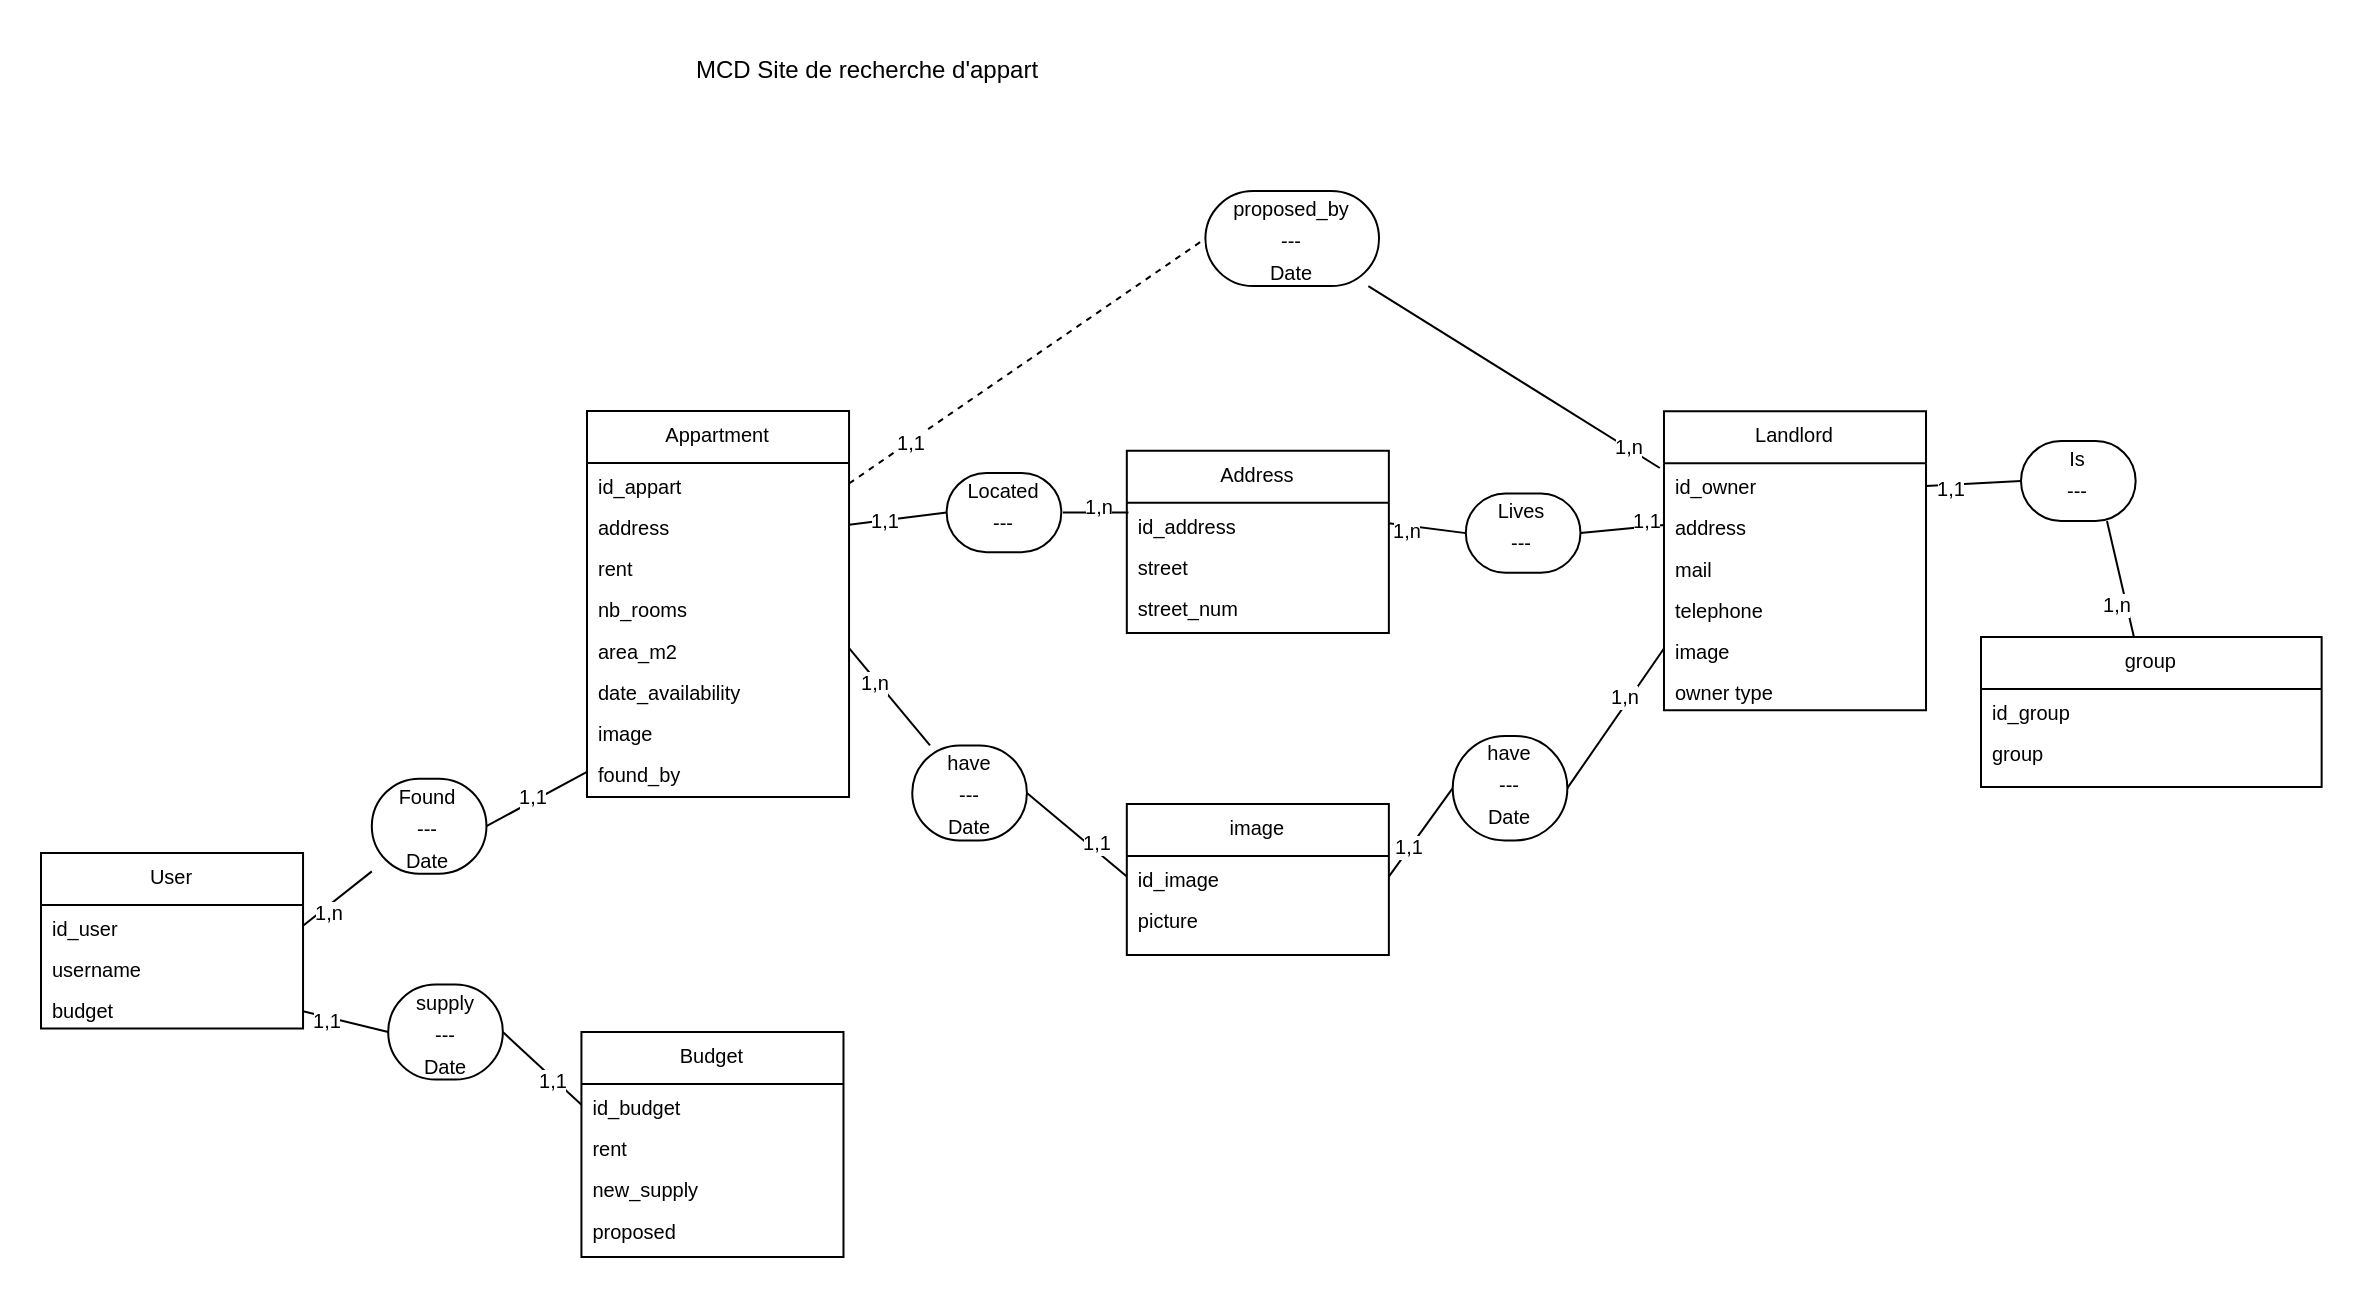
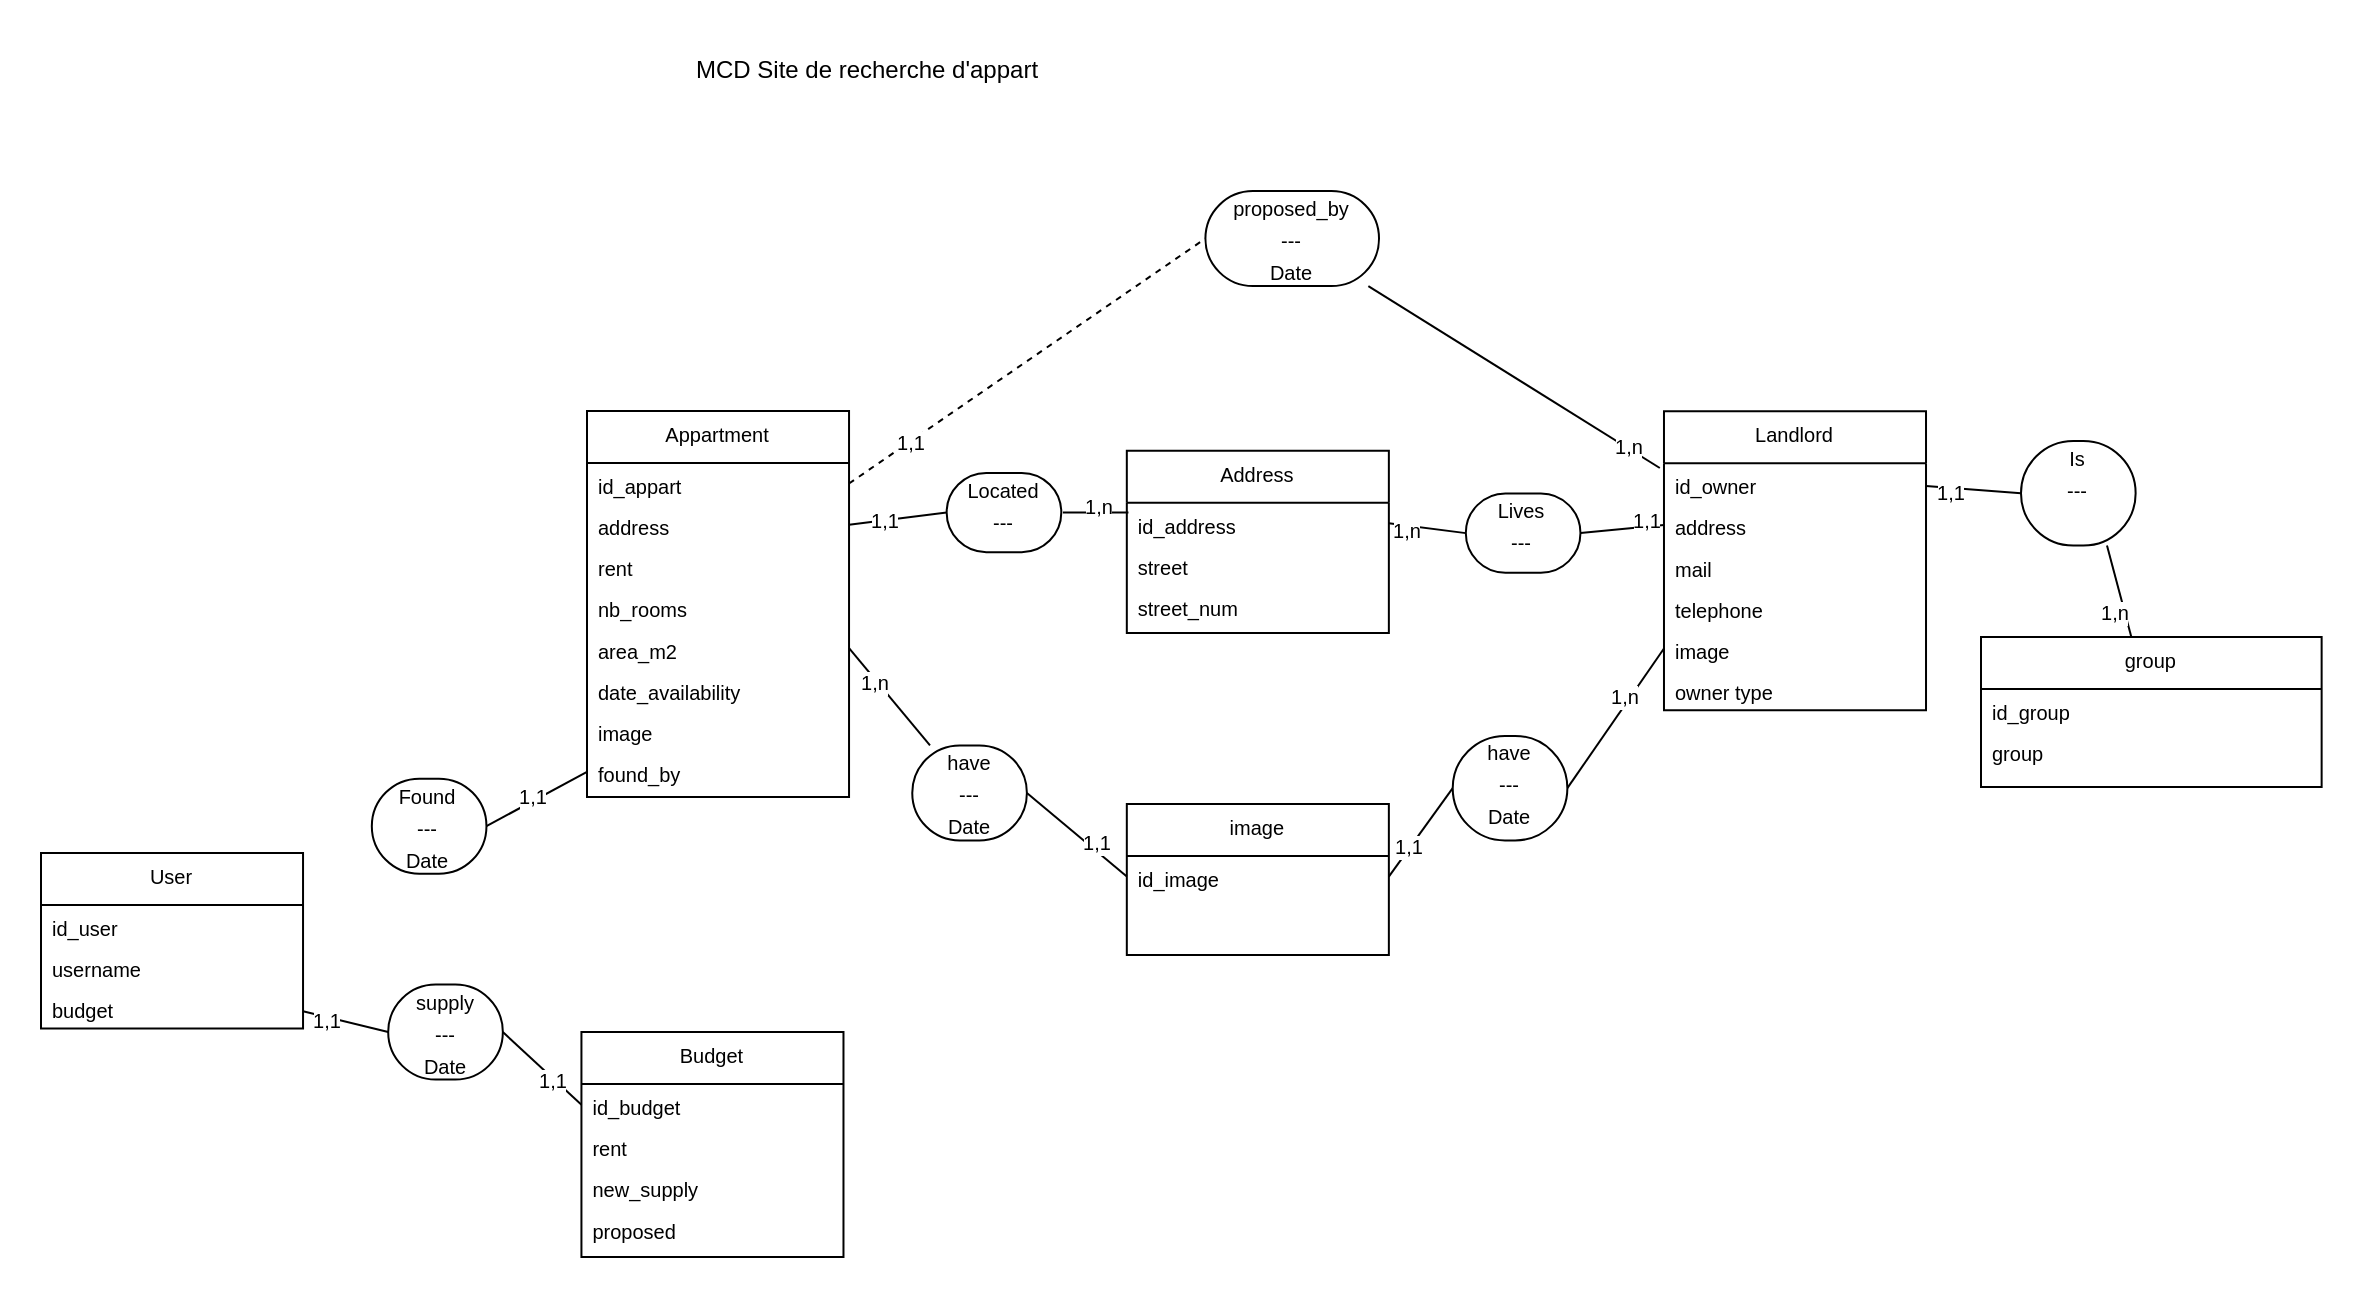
node "Is ---": size 115x80 -> 115x105
edge "Found --- Date" -- "id_user": removed, label "1,n"
node "picture": removed
